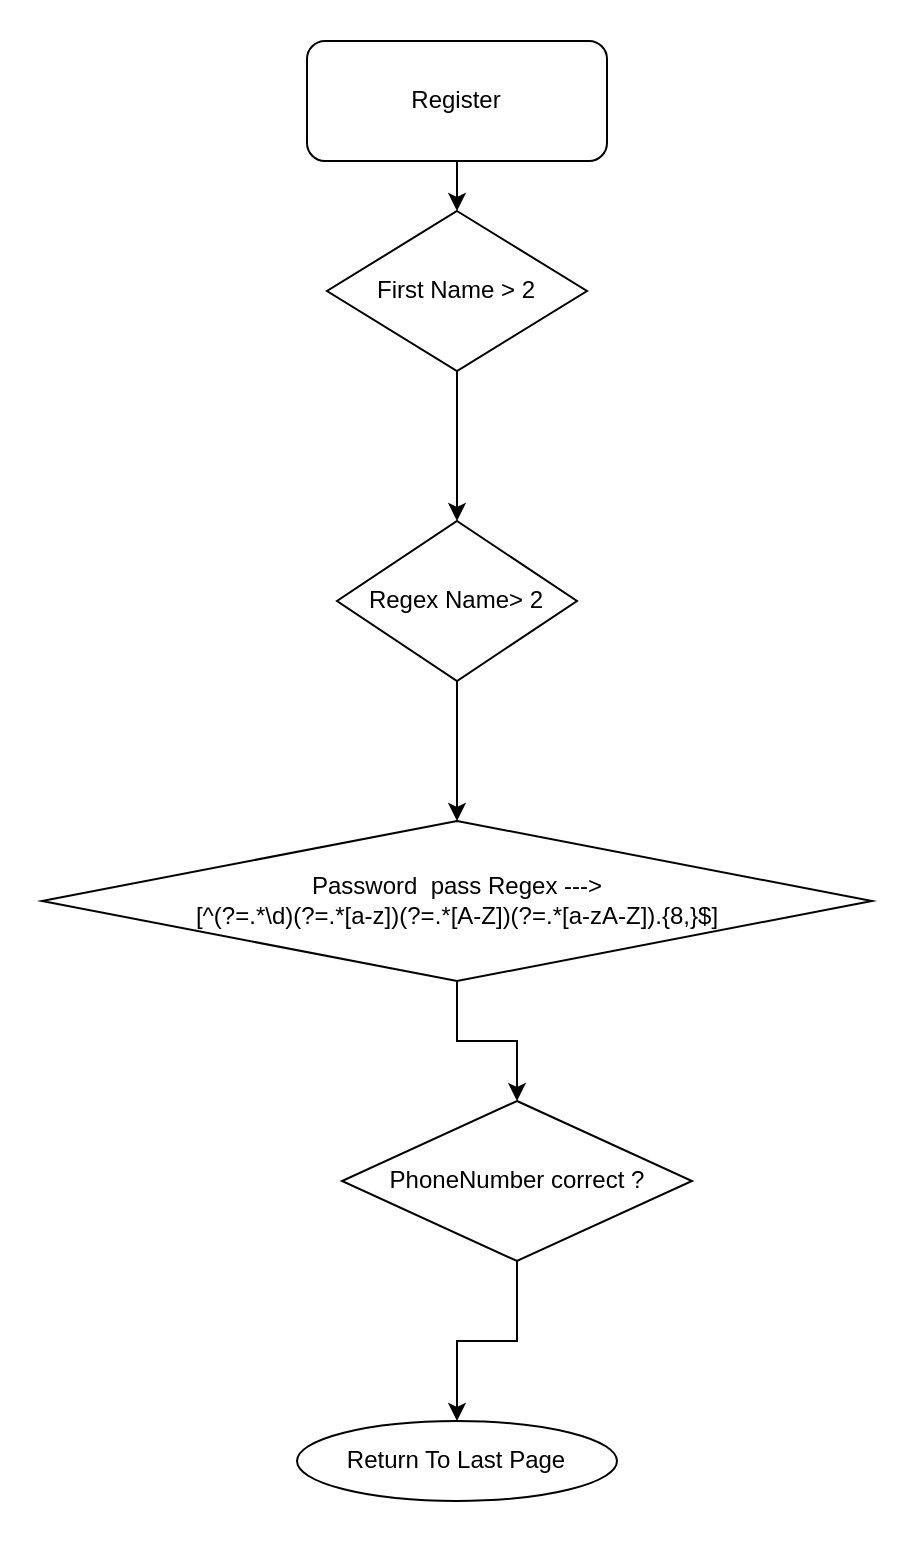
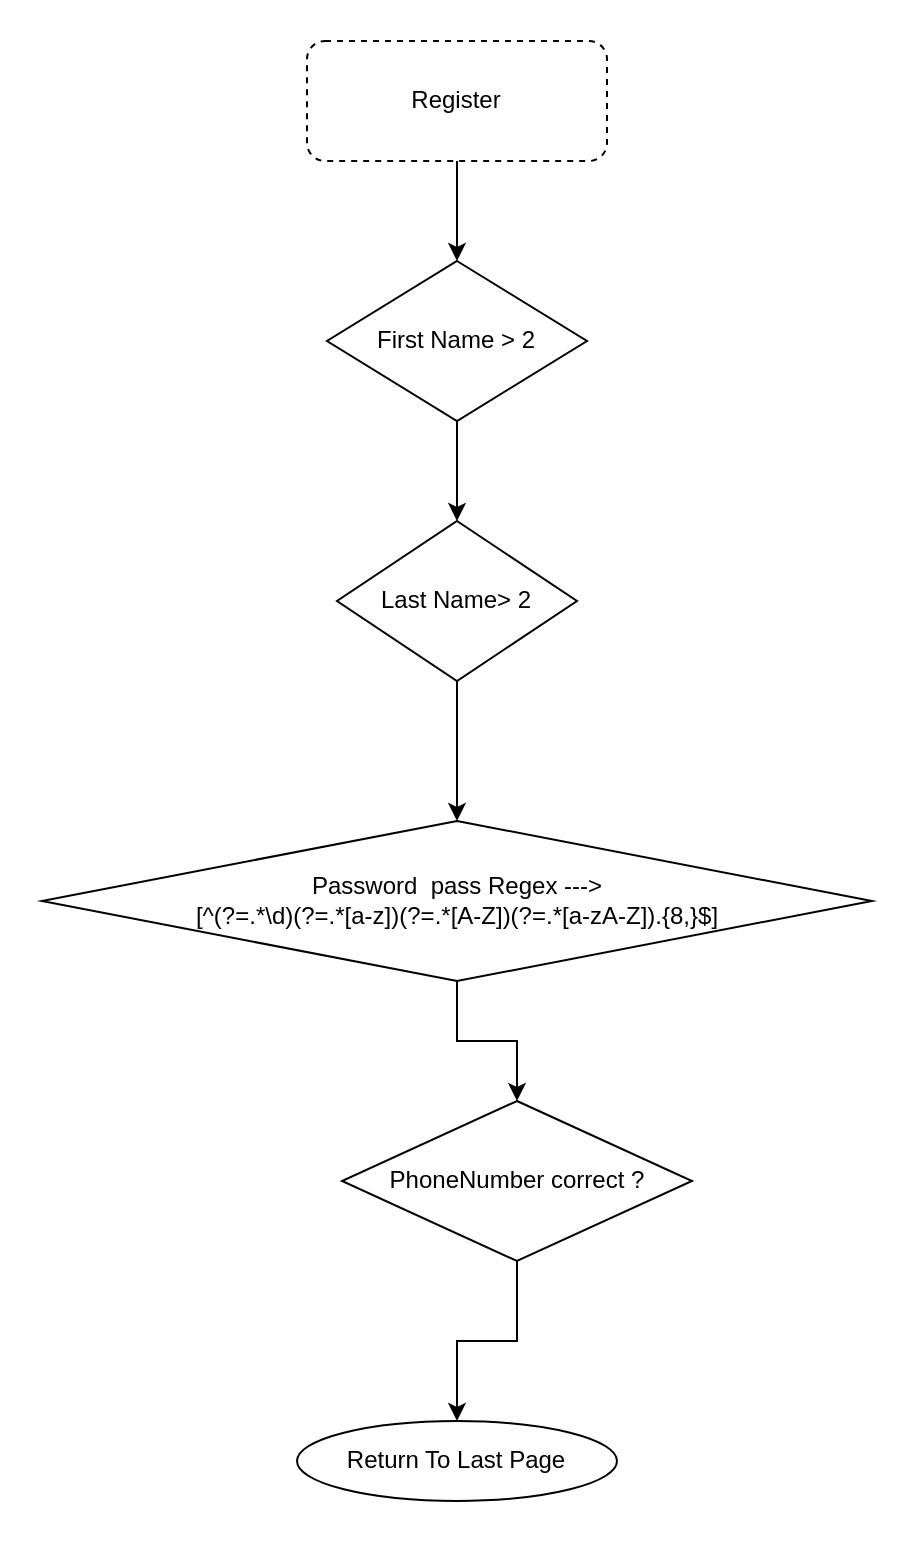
node "Register": style solid -> dashed
node "First Name > 2": moved (457, 291) -> (457, 341)
node "Regex Name> 2": label "Regex Name> 2" -> "Last Name> 2"
